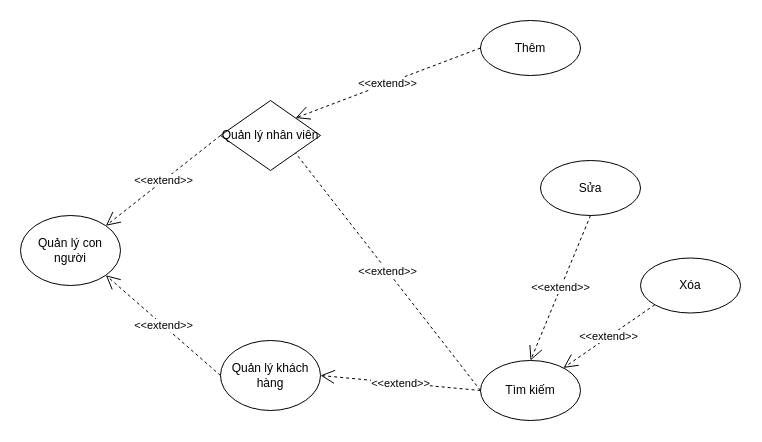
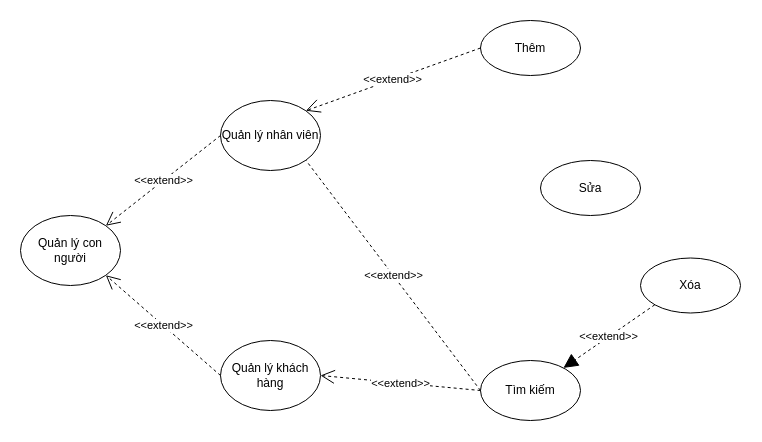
node "Quản lý nhân viên": shape diamond -> ellipse
edge "Sửa" -> "Tìm kiếm": removed, label "<<extend>>"
edge "Xóa" -> "Tìm kiếm": arrowhead open -> block
